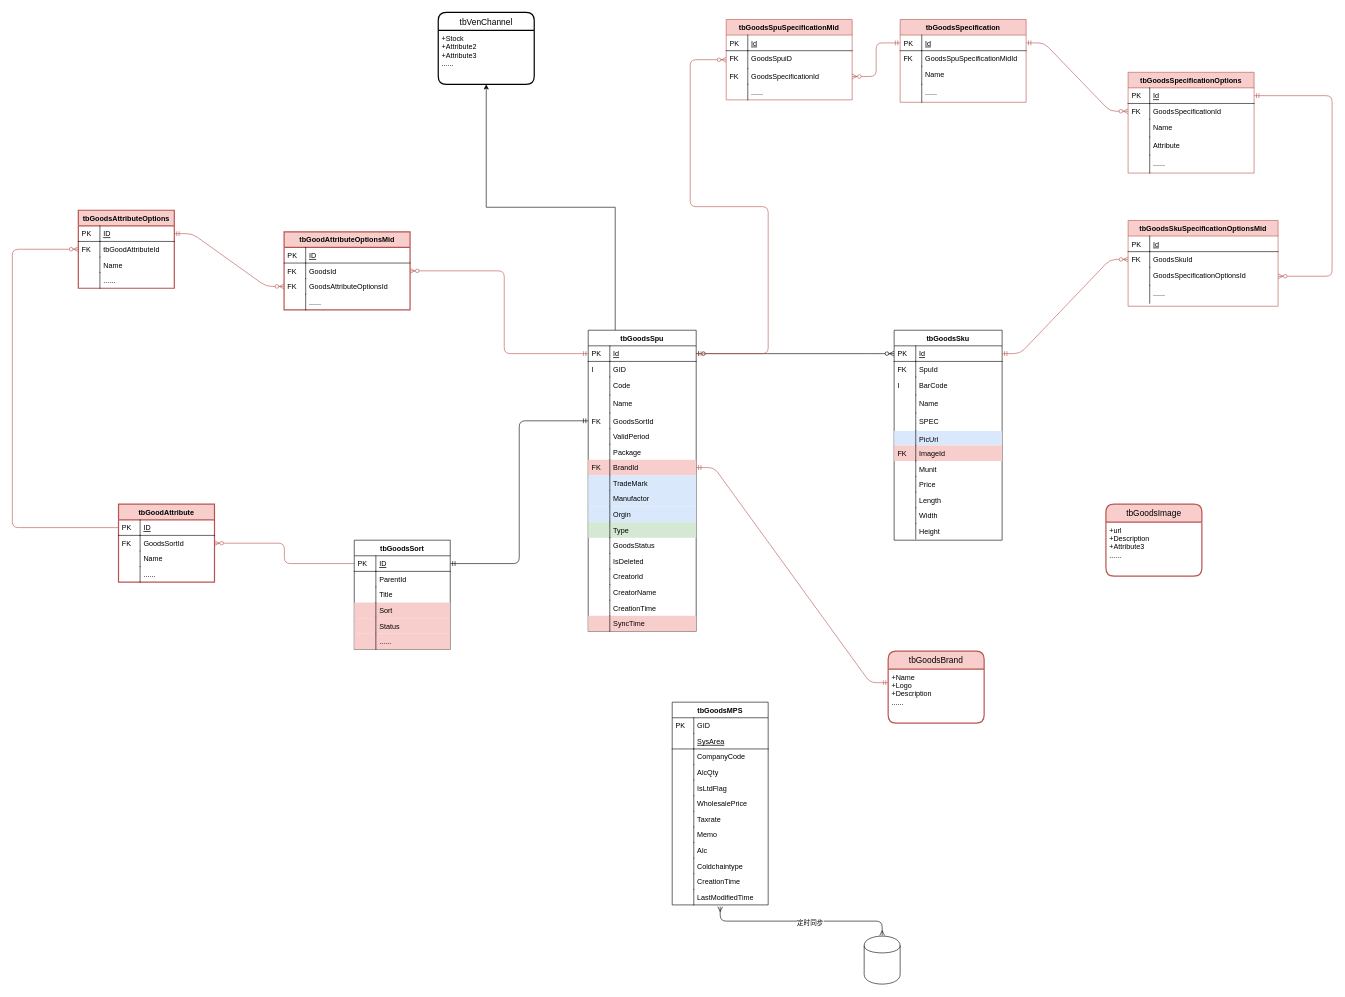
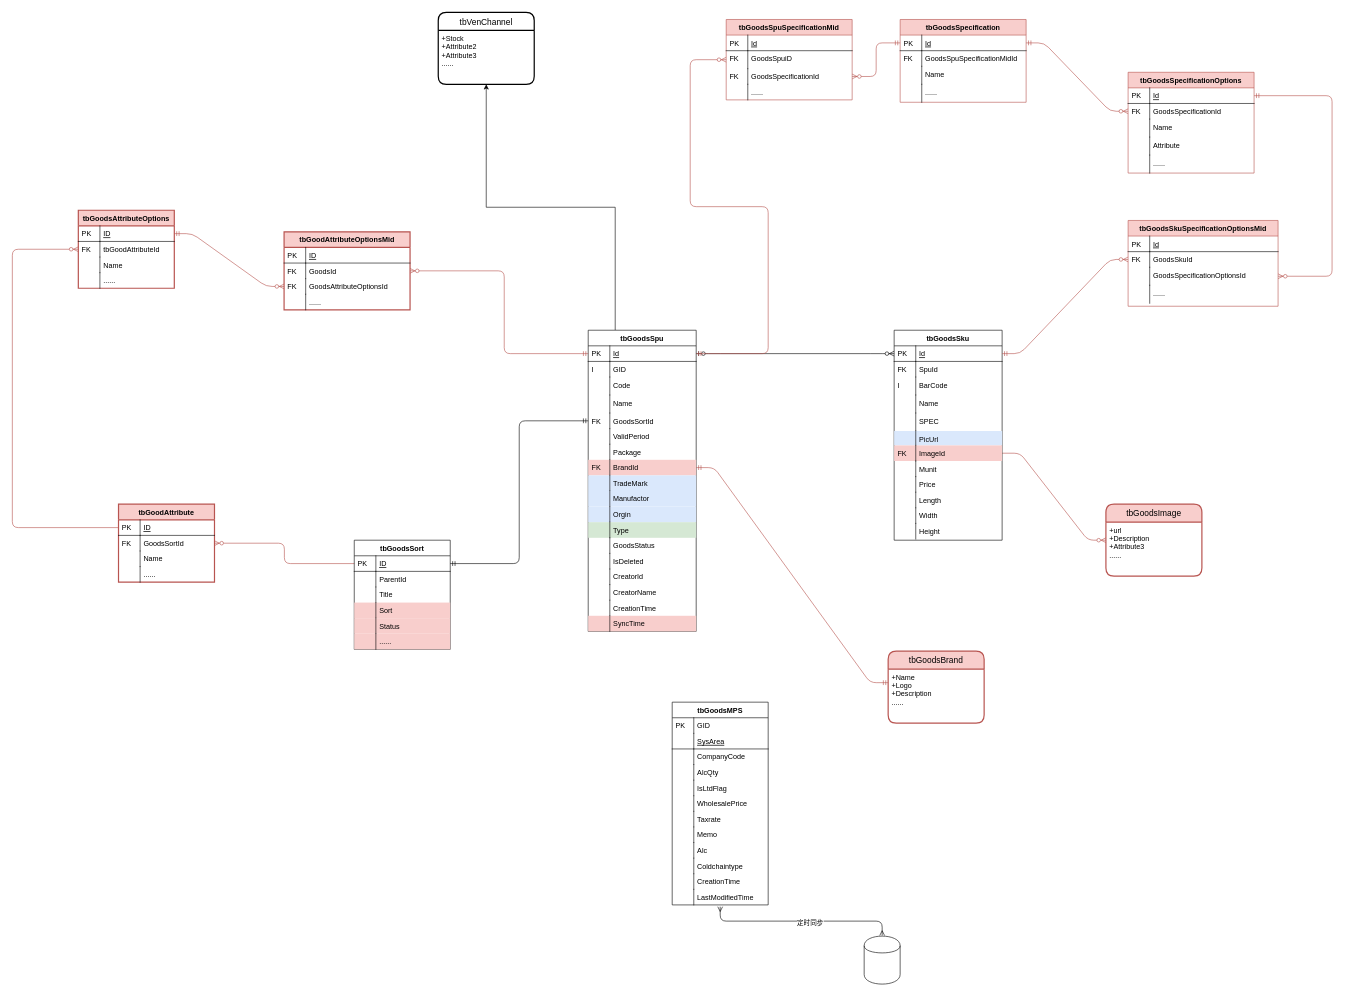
edge "ImageId" -> "tbGoodsImage": added
